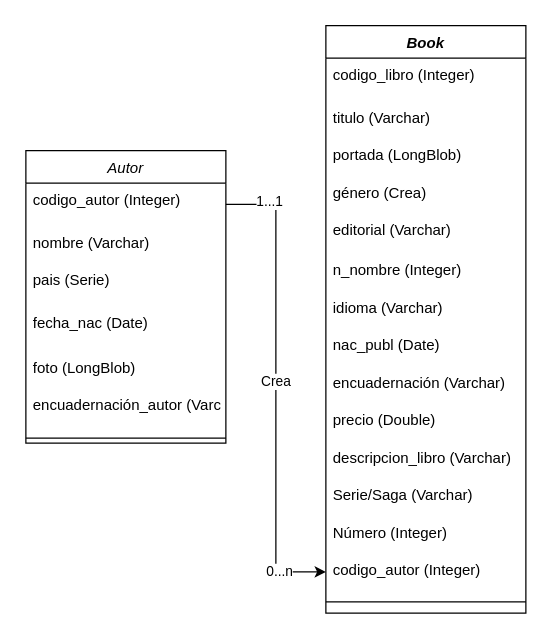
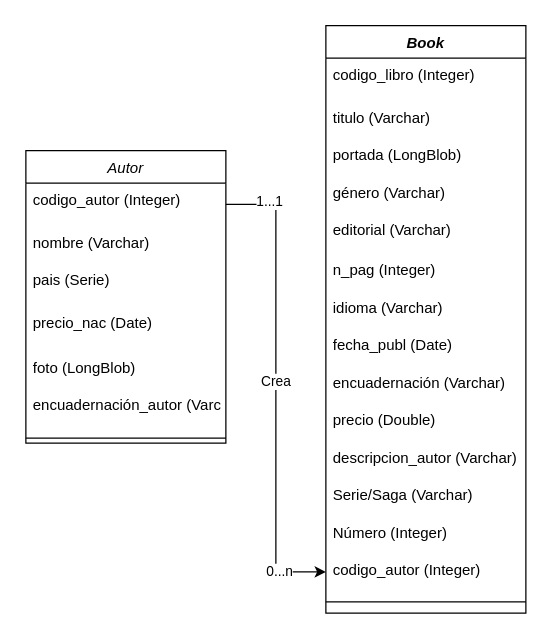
node "género (Crea)": label "género (Crea)" -> "género (Varchar)"
node "n_nombre (Integer)": label "n_nombre (Integer)" -> "n_pag (Integer)"
node "fecha_nac (Date)": label "fecha_nac (Date)" -> "precio_nac (Date)"
node "nac_publ (Date)": label "nac_publ (Date)" -> "fecha_publ (Date)"
node "descripcion_libro (Varchar)": label "descripcion_libro (Varchar)" -> "descripcion_autor (Varchar)"
